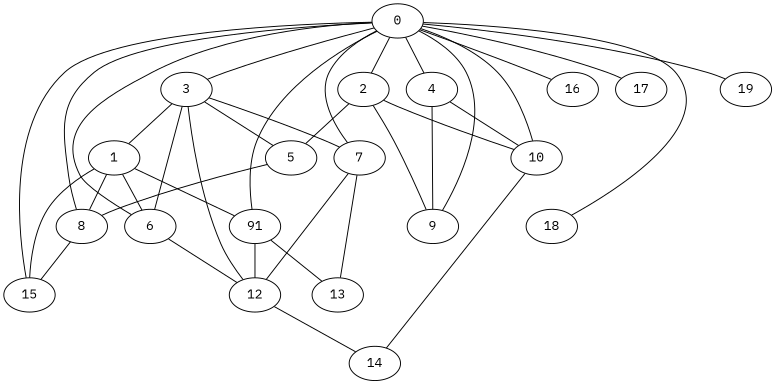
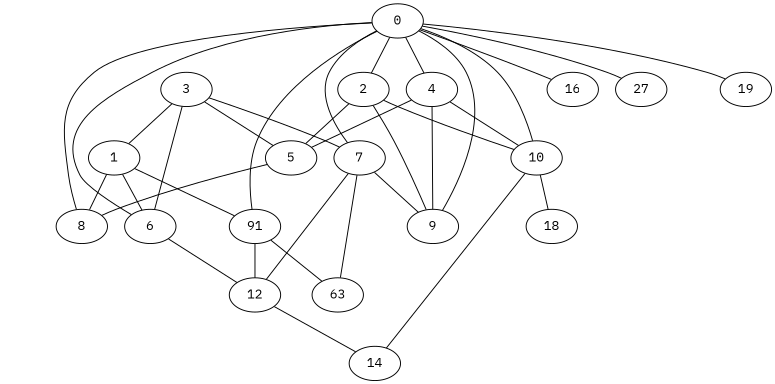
edge "0" -- "18": now "10" -- "18"
edge "0" -- "3": removed
node "17": label "17" -> "27"
edge "4" -- "5": added
edge "3" -- "12": removed
edge "7" -- "9": added
node "15": removed
node "13": label "13" -> "63"
